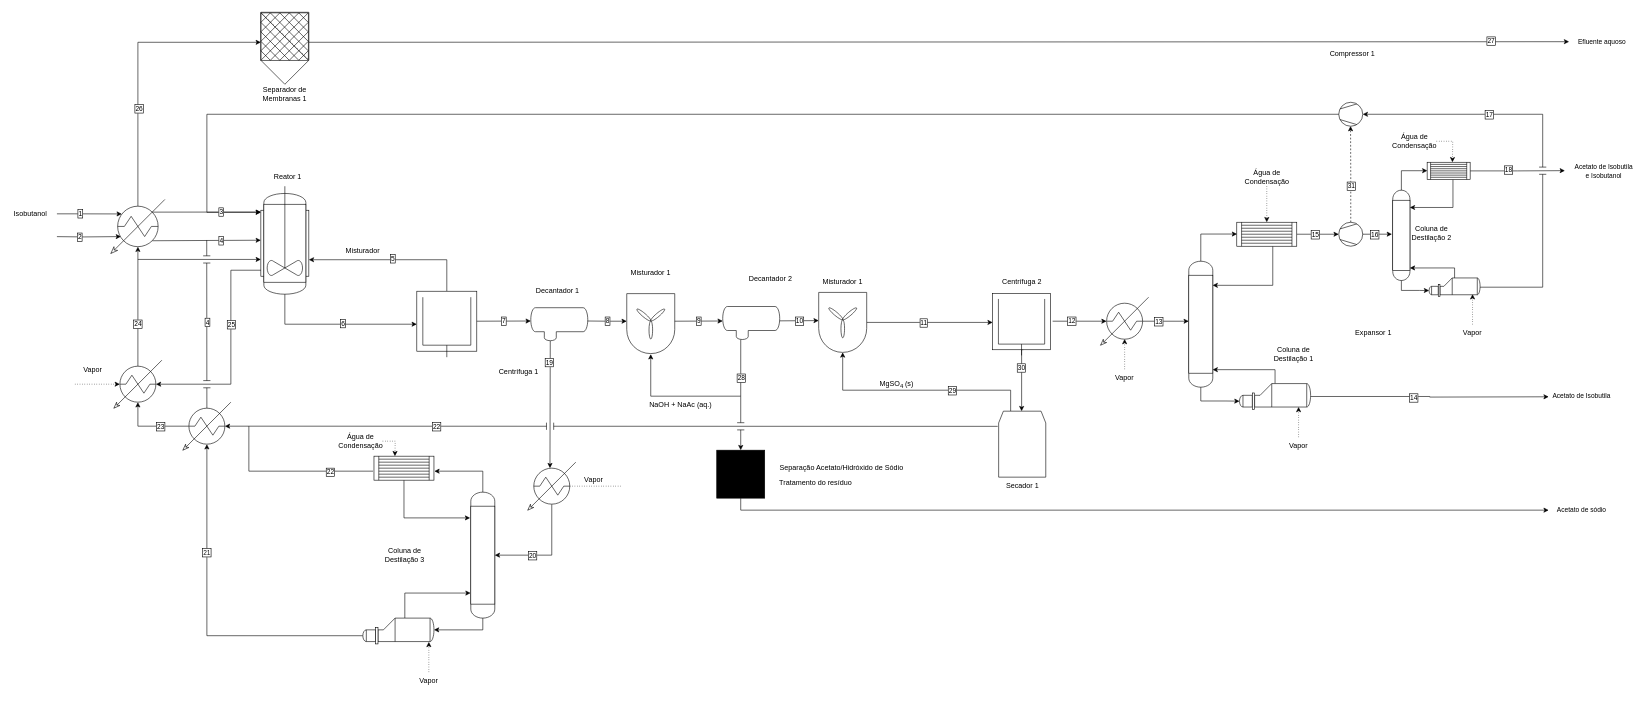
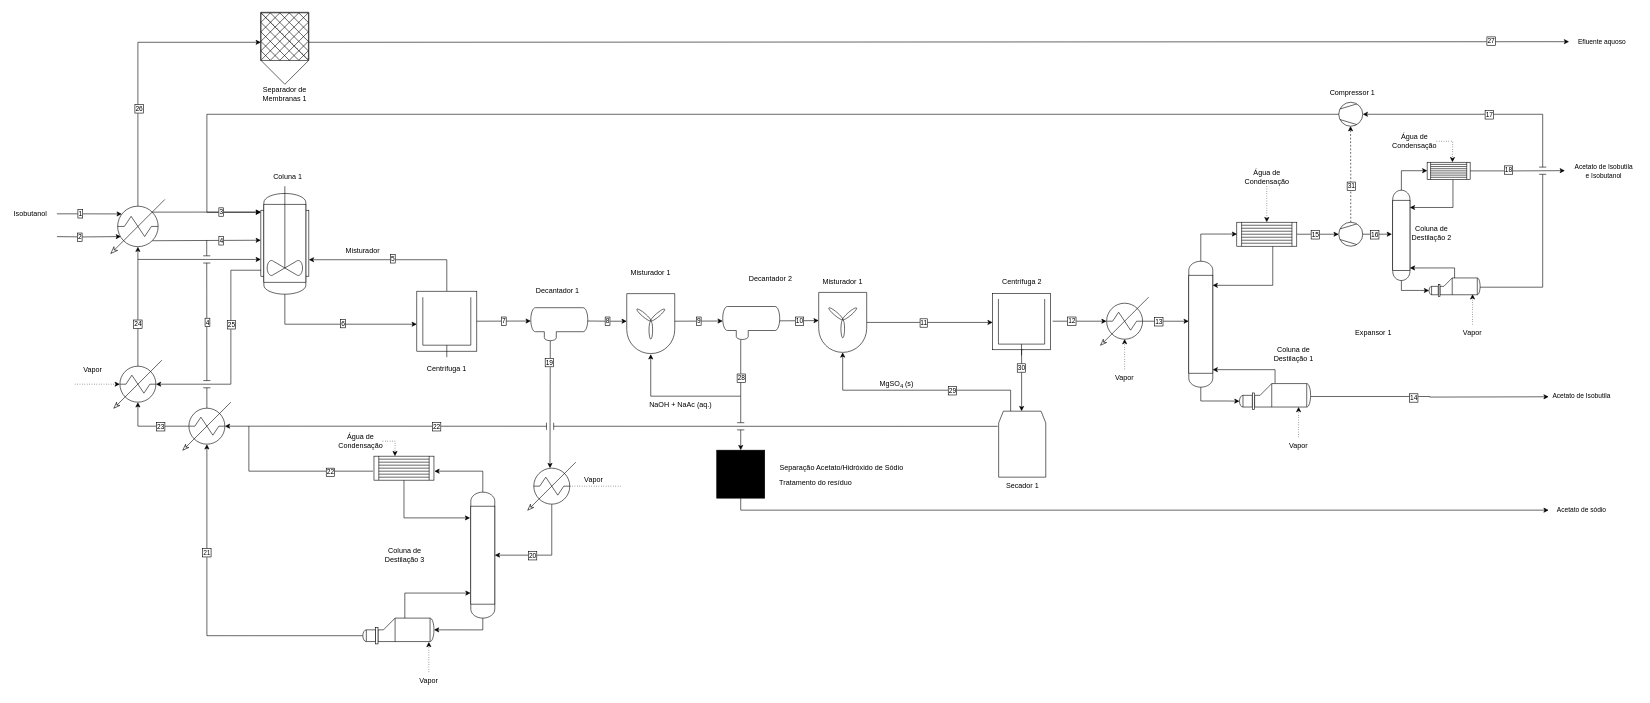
node "Compressor 1": moved (1353, 54) -> (1353, 93)
node "Reator 1": label "Reator 1" -> "Coluna 1"
node "Centrífuga 1": moved (519, 372) -> (447, 369)
